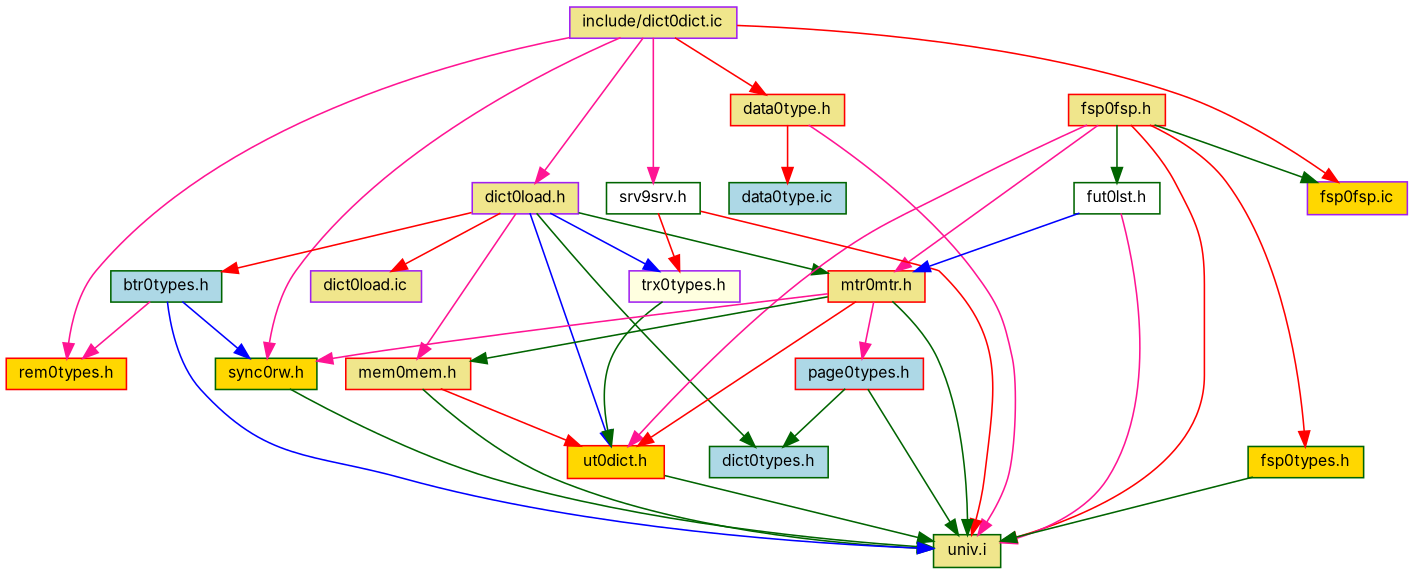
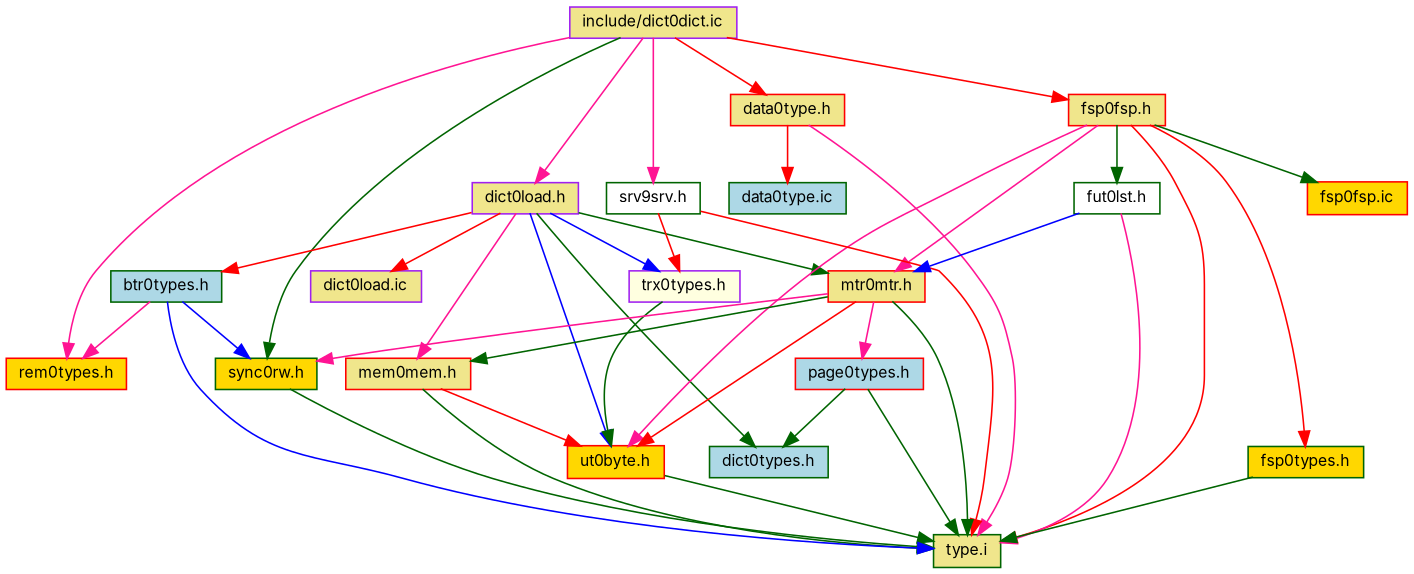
edge "include/dict0dict.ic" -> "fsp0fsp.ic": now "include/dict0dict.ic" -> "fsp0fsp.h"
edge "include/dict0dict.ic" -> "sync0rw.h": color deeppink -> darkgreen
node "fsp0fsp.ic": color purple -> red
node "ut0dict.h": label "ut0dict.h" -> "ut0byte.h"
node "univ.i": label "univ.i" -> "type.i"
